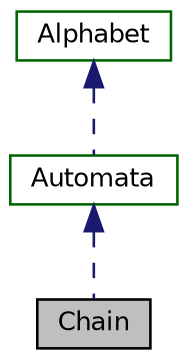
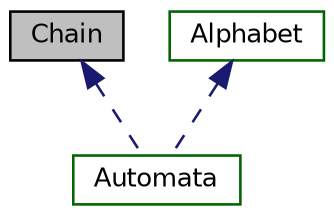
edge "Chain" -> "Automata": reversed
